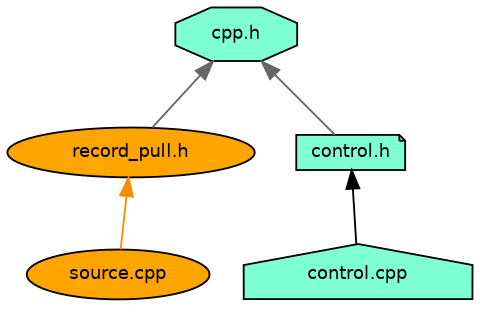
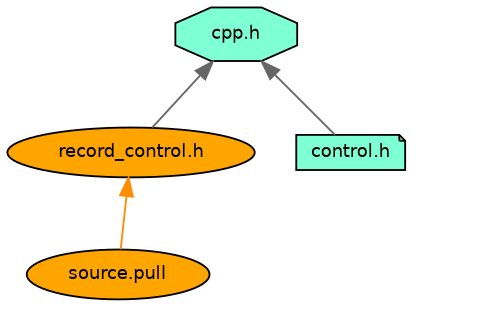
node "record_pull.h": label "record_pull.h" -> "record_control.h"
node "source.cpp": label "source.cpp" -> "source.pull"
node "control.cpp": removed
